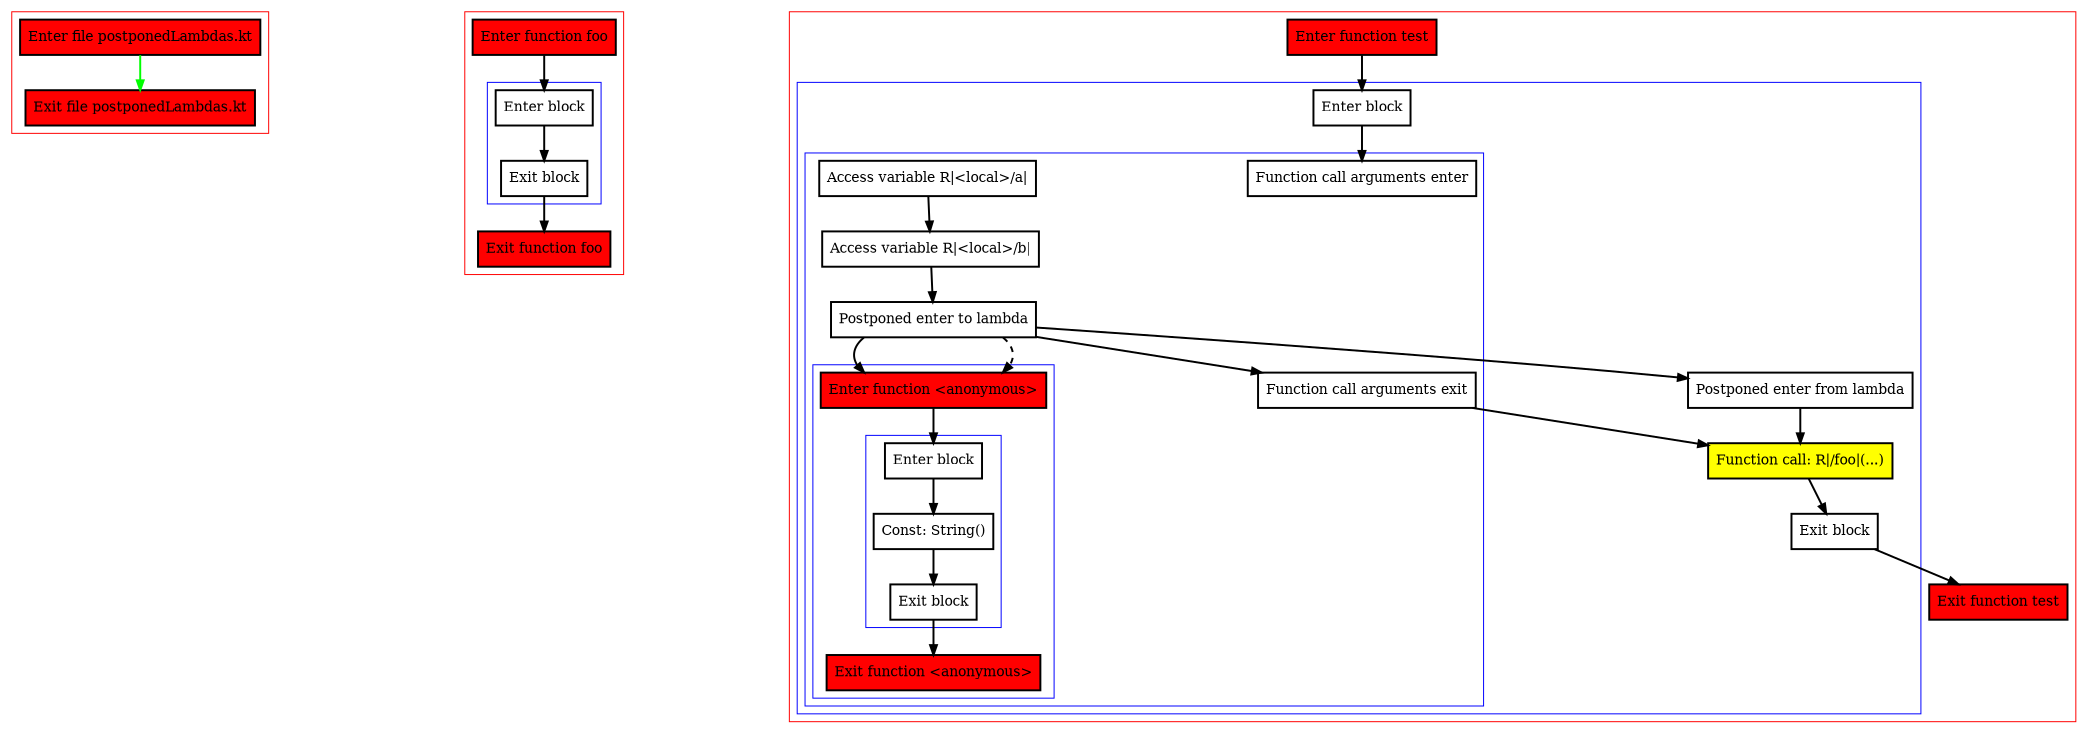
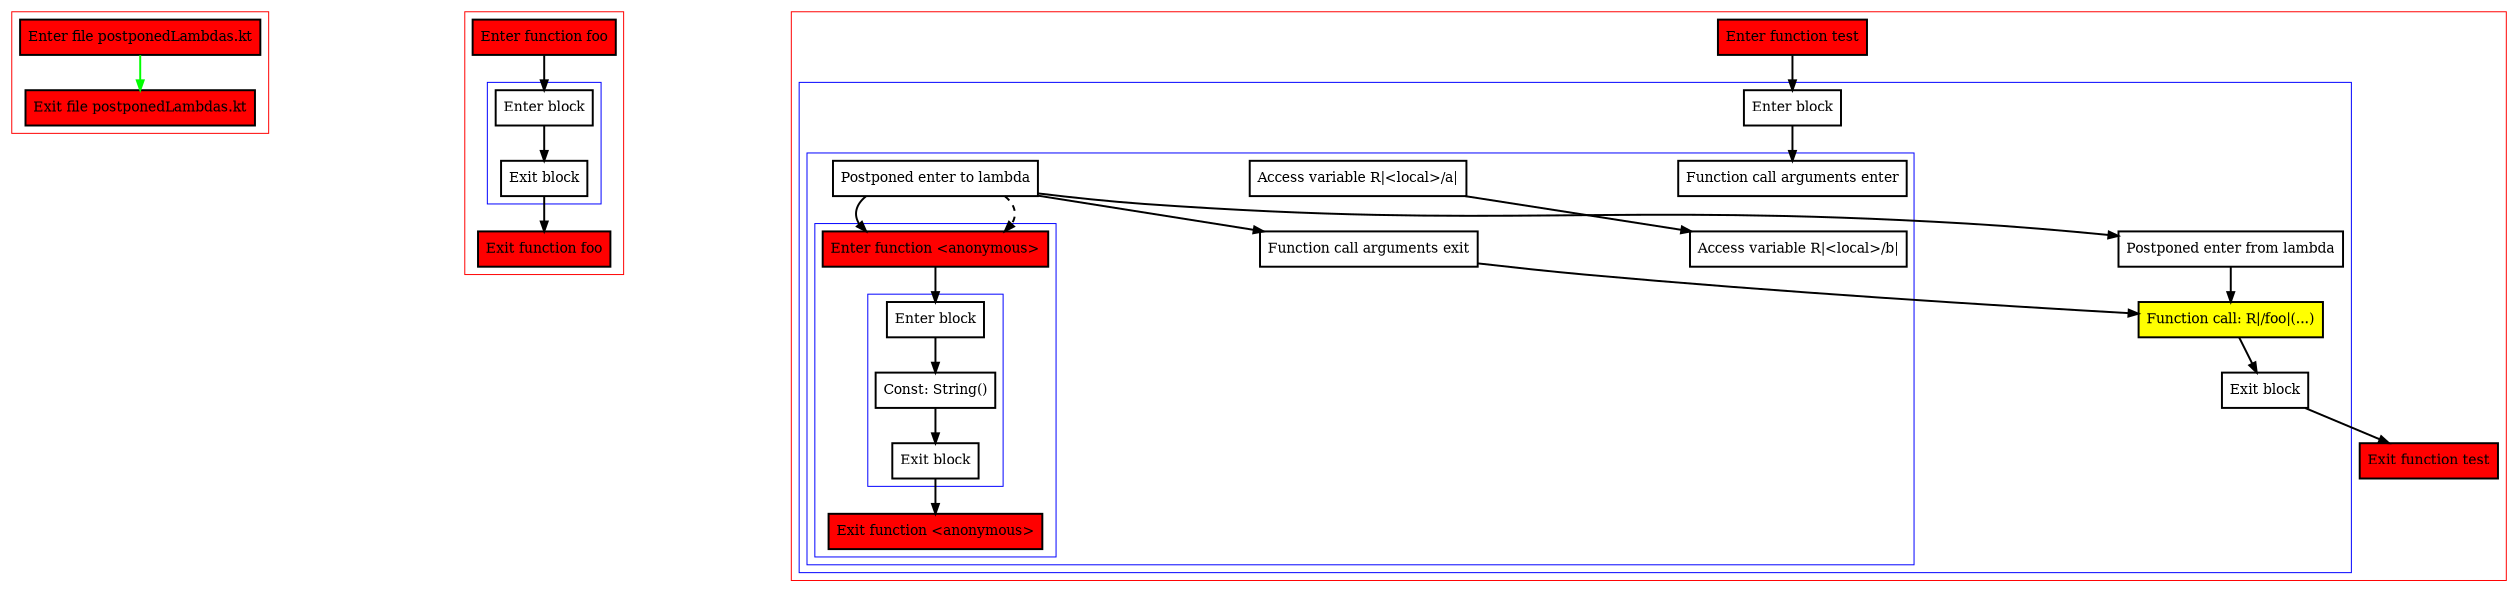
edge "Access variable R|<local>/b|" -> "Postponed enter to lambda": removed
